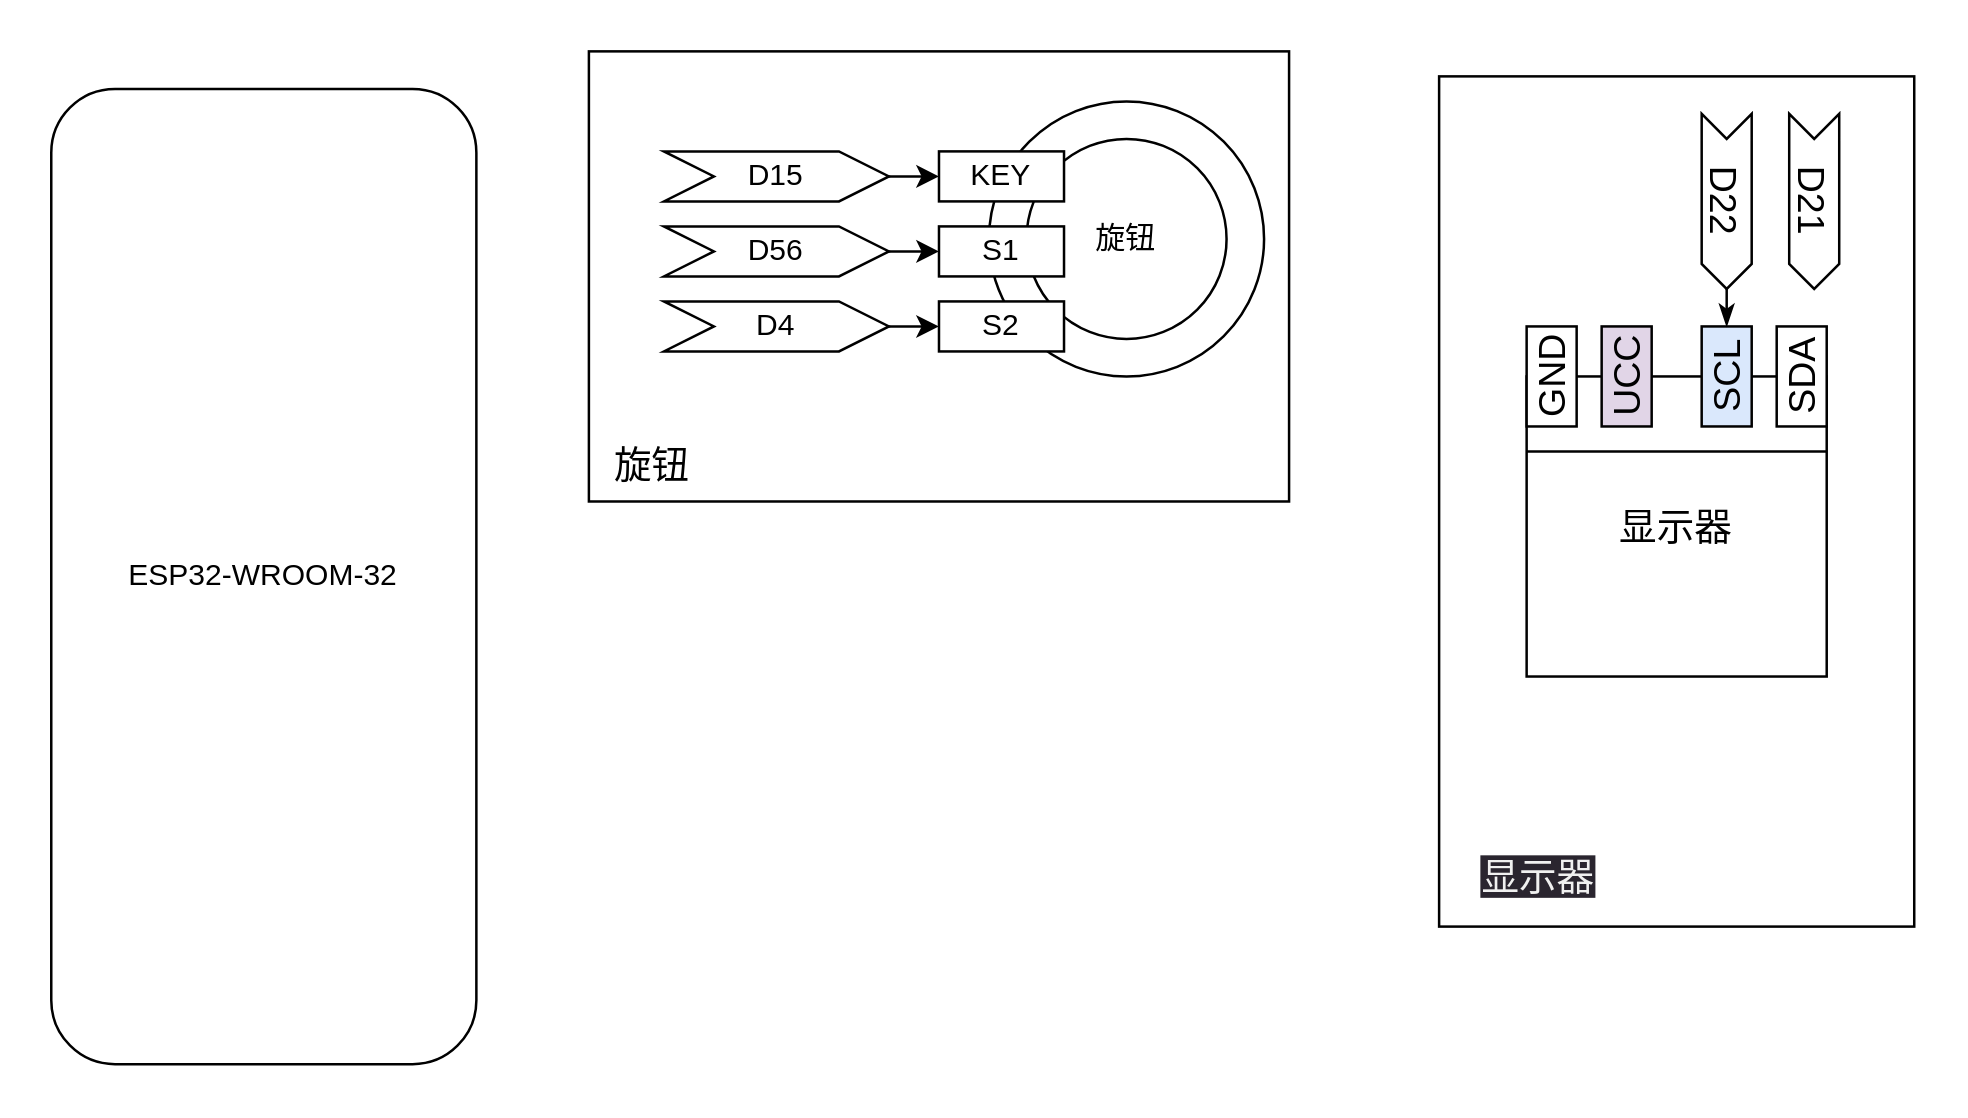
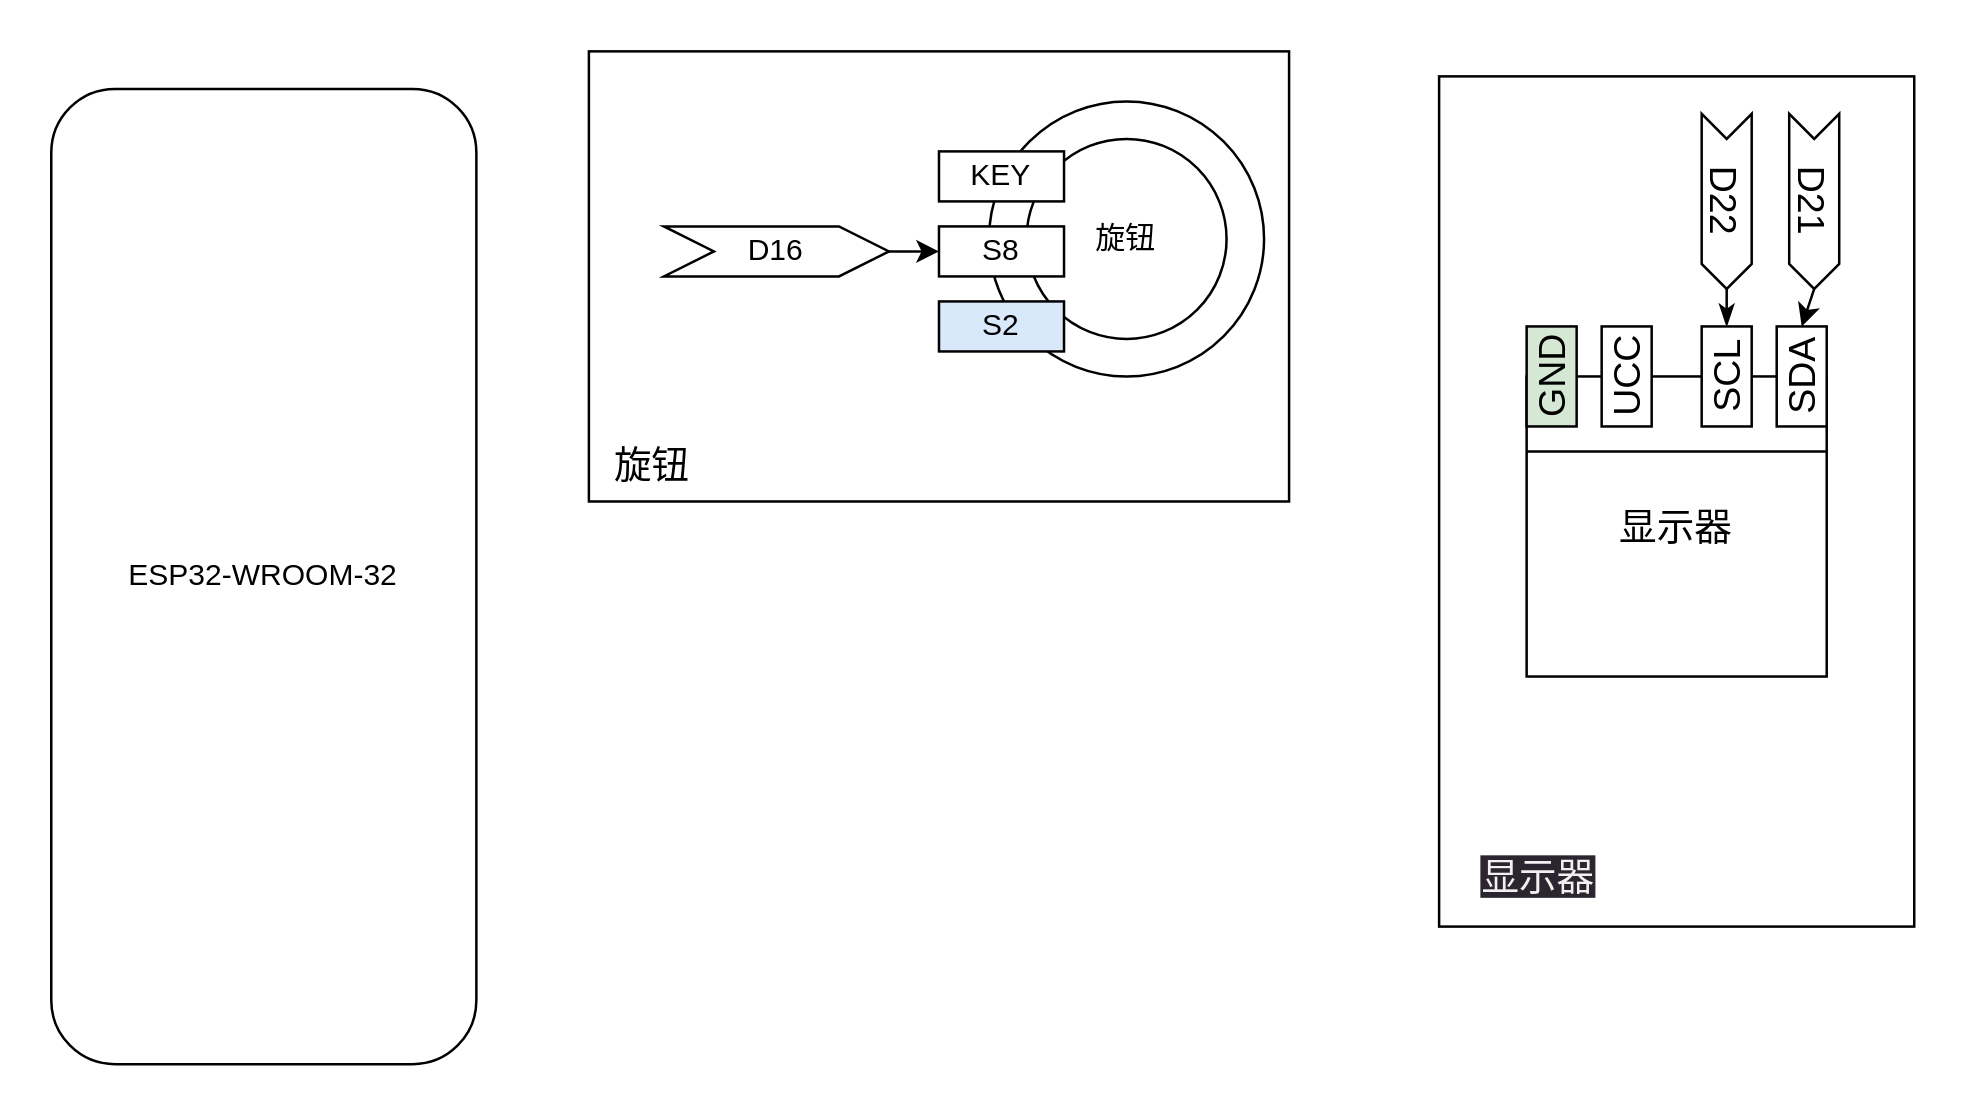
node "D15": removed
edge "D15" -> "KEY": removed
node "D56": label "D56" -> "D16"
node "S1": label "S1" -> "S8"
edge "D21" -> "SDA": added
node "D4": removed
edge "D4" -> "S2": removed
node "S2": fillcolor #ffffff -> #dae8fc
node "GND": fillcolor #ffffff -> #d5e8d4
node "UCC": fillcolor #e1d5e7 -> #ffffff
node "SCL": fillcolor #dae8fc -> #ffffff
